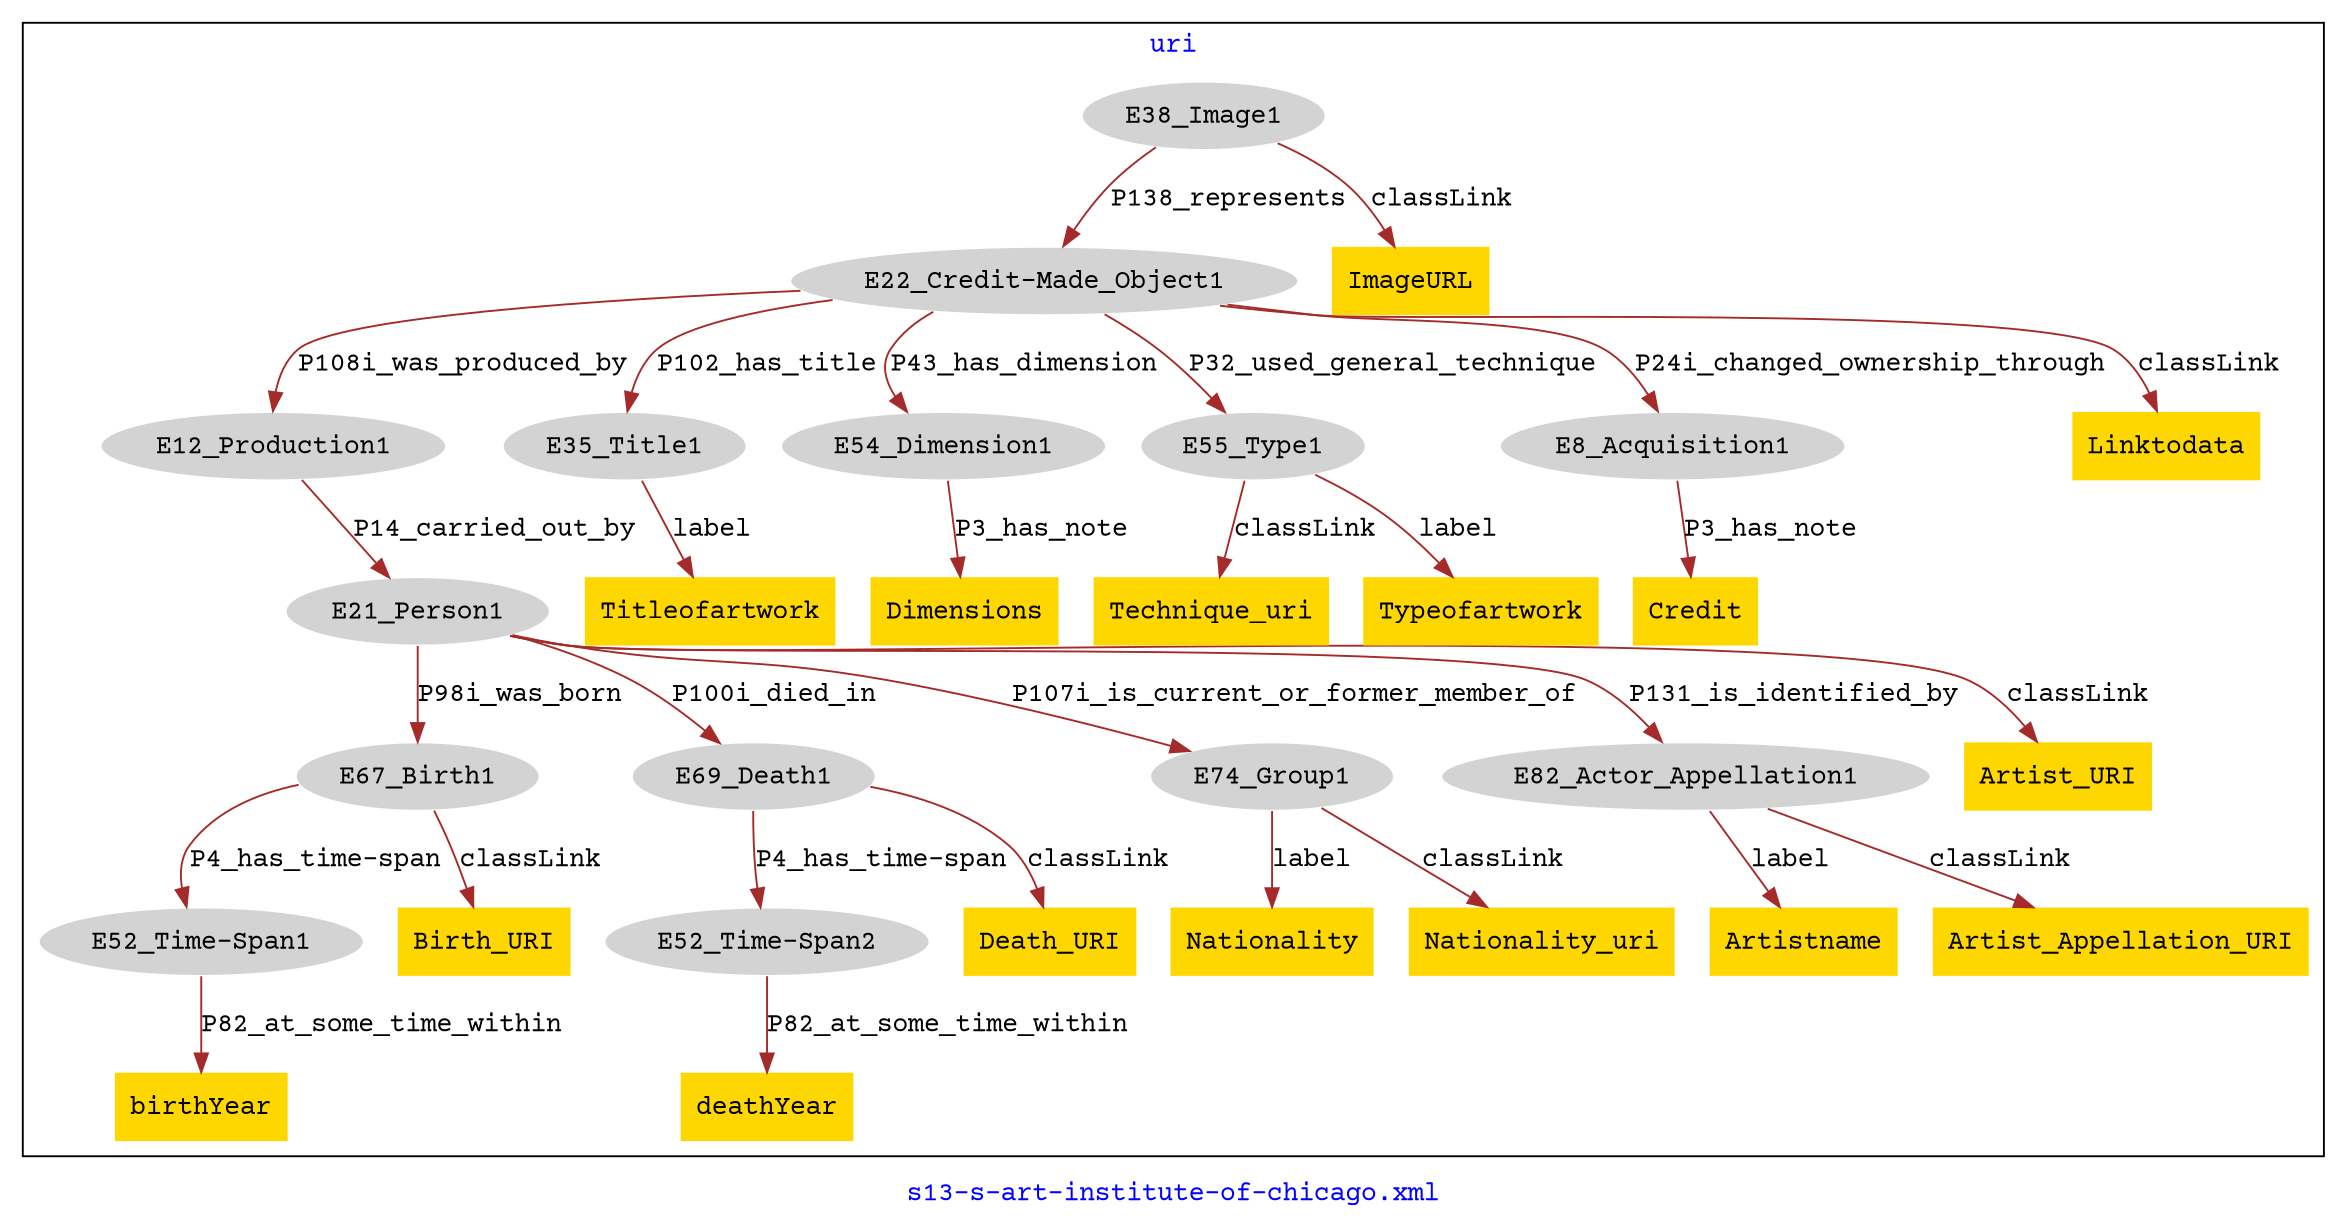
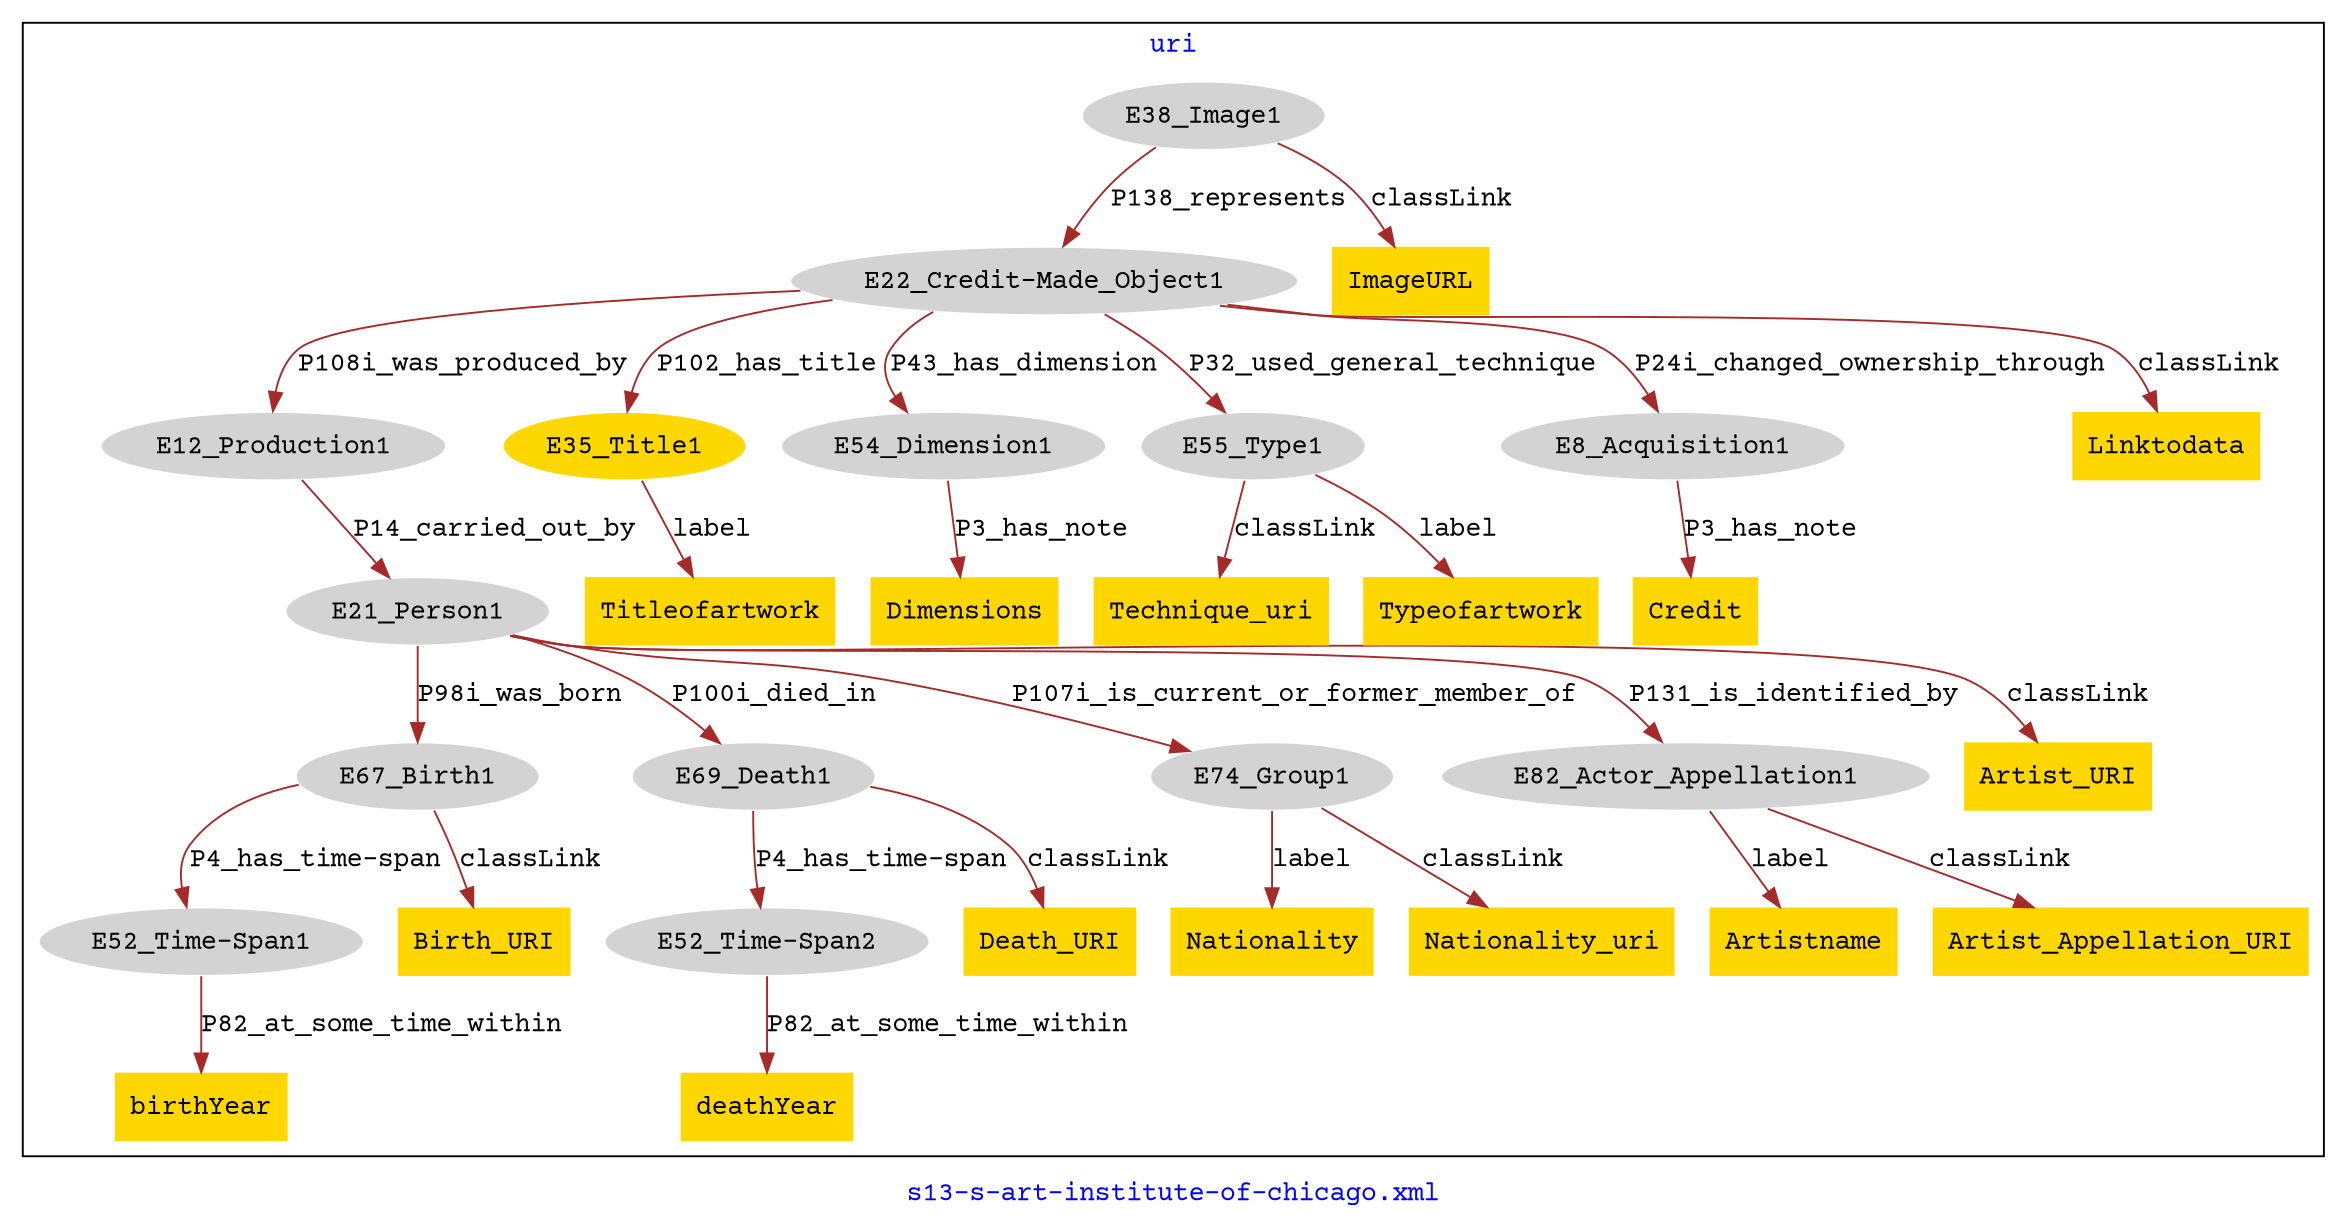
node "E35_Title1": fillcolor lightgray -> gold
